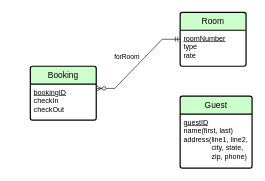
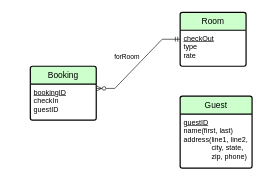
node "roomNumber type rate": label "roomNumber type rate" -> "checkOut type rate"
node "bookingID checkIn checkOut": label "bookingID checkIn checkOut" -> "bookingID checkIn guestID"
